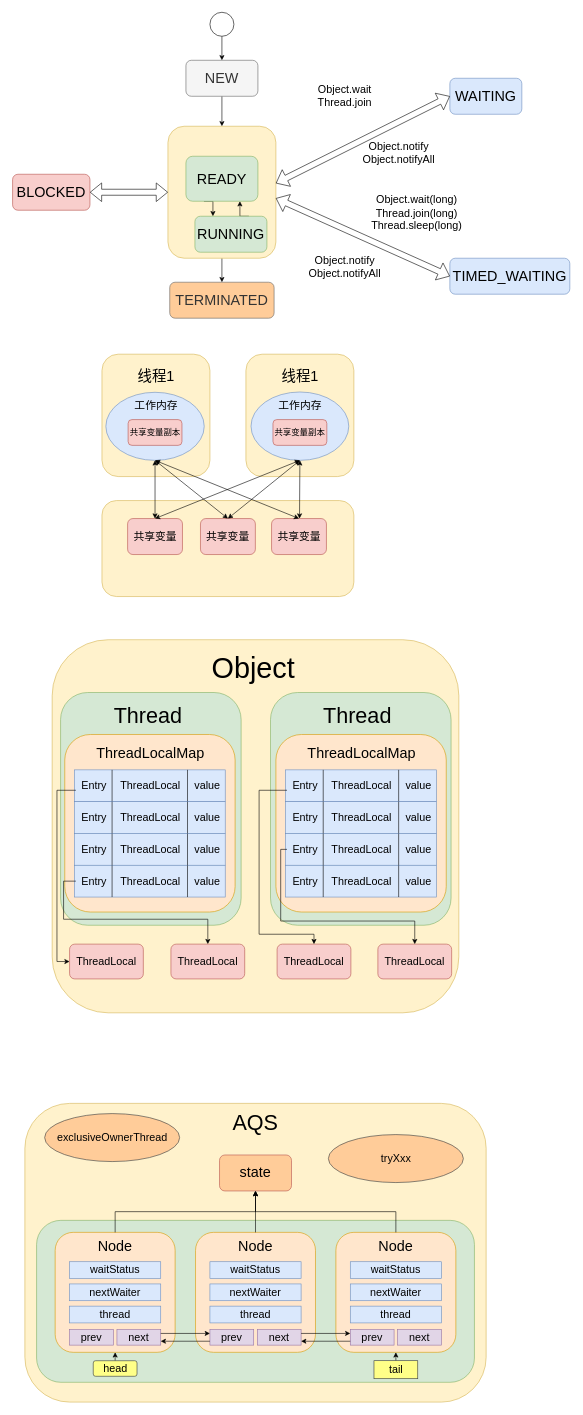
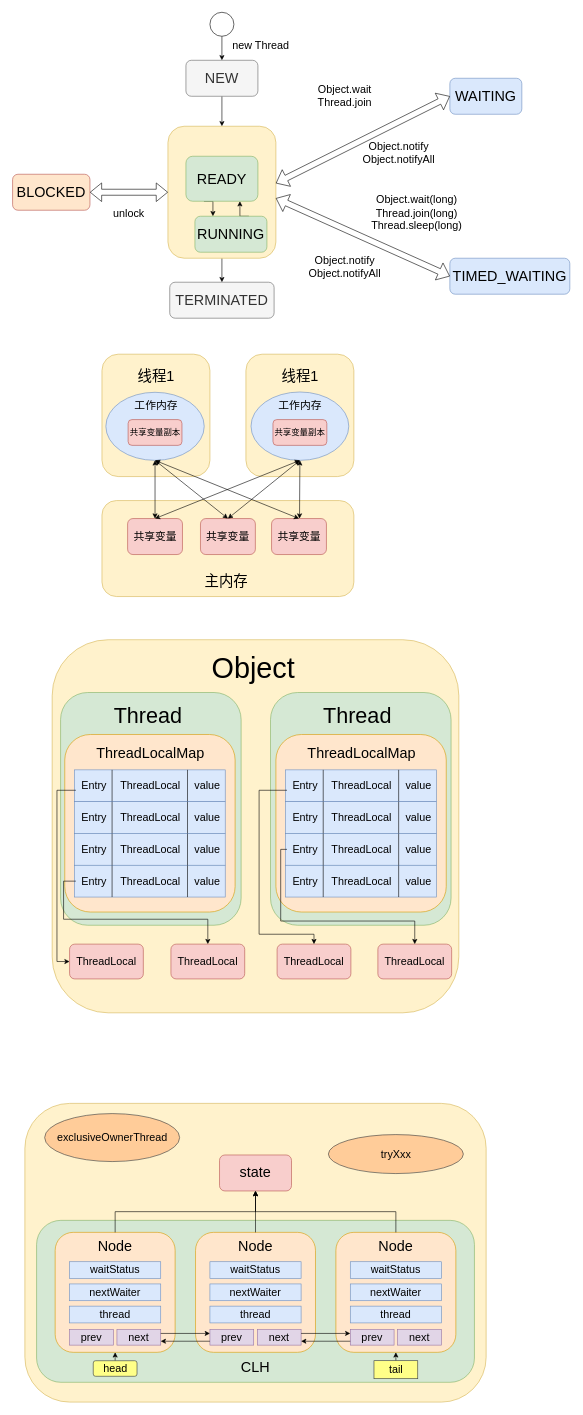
node "new Thread": added
node "BLOCKED": fillcolor #f8cecc -> #ffe6cc
node "unlock": added
node "TERMINATED": fillcolor #ffcc99 -> #f5f5f5
node "主内存": added
node "AQS": removed
node "tryXxx": size 135x48 -> 135x39
node "state": fillcolor #ffcc99 -> #f8cecc
node "CLH": added
